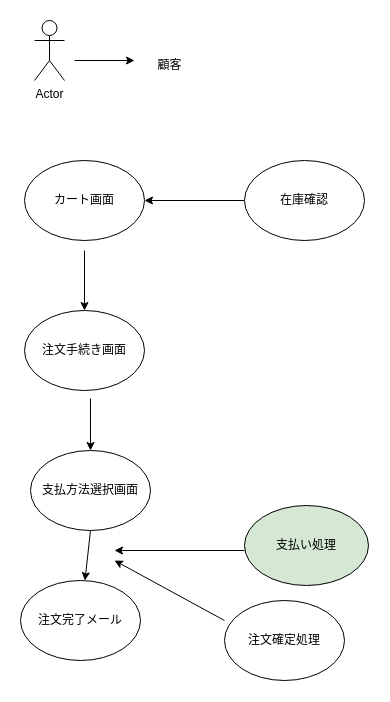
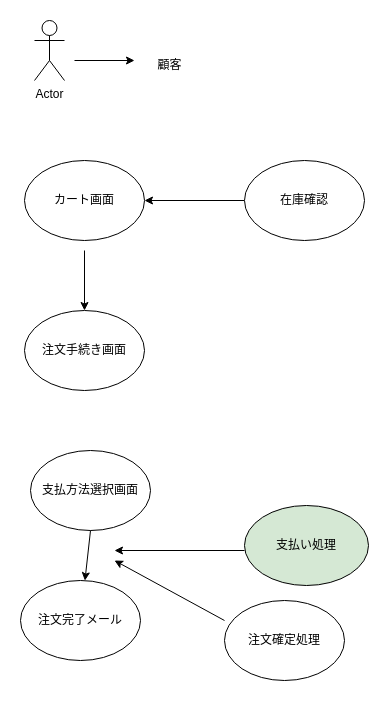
edge "注文手続き画面" -> "支払方法選択画面": removed
